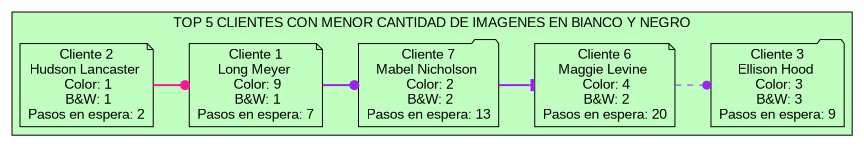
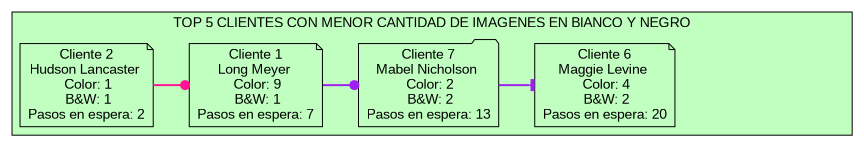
node "Cliente 3 Ellison Hood Color: 3 B&W: 3 Pasos en espera: 9": removed
